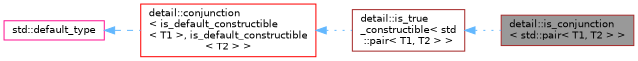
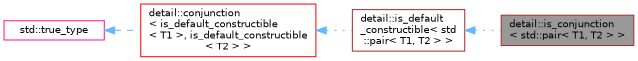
node "std::default_type": label "std::default_type" -> "std::true_type"
node "detail::is_true _constructible< std ::pair< T1, T2 > >": label "detail::is_true _constructible< std ::pair< T1, T2 > >" -> "detail::is_default _constructible< std ::pair< T1, T2 > >"
